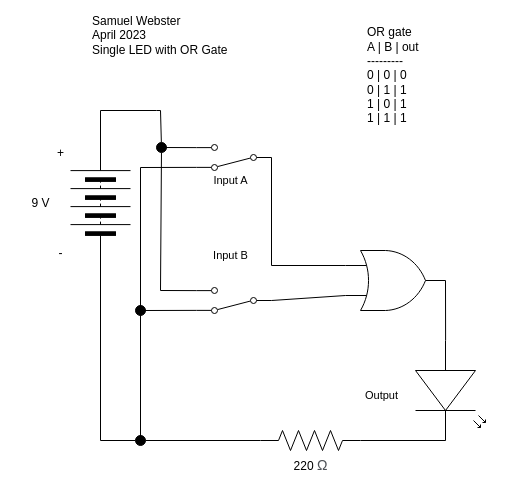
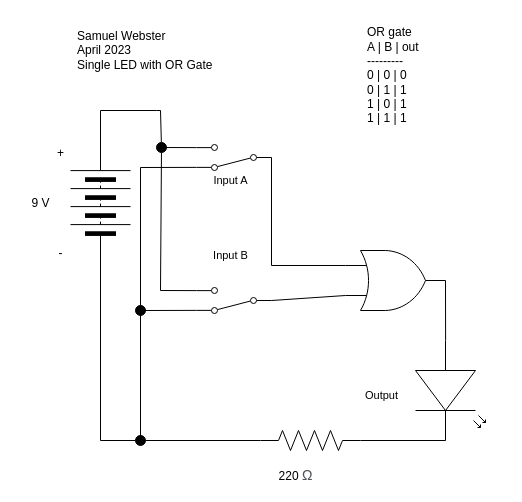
node "Samuel Webster April 2023 Single LED with OR Gate": moved (171, 36) -> (156, 51)
node "220 Ω": moved (311, 466) -> (296, 476)
